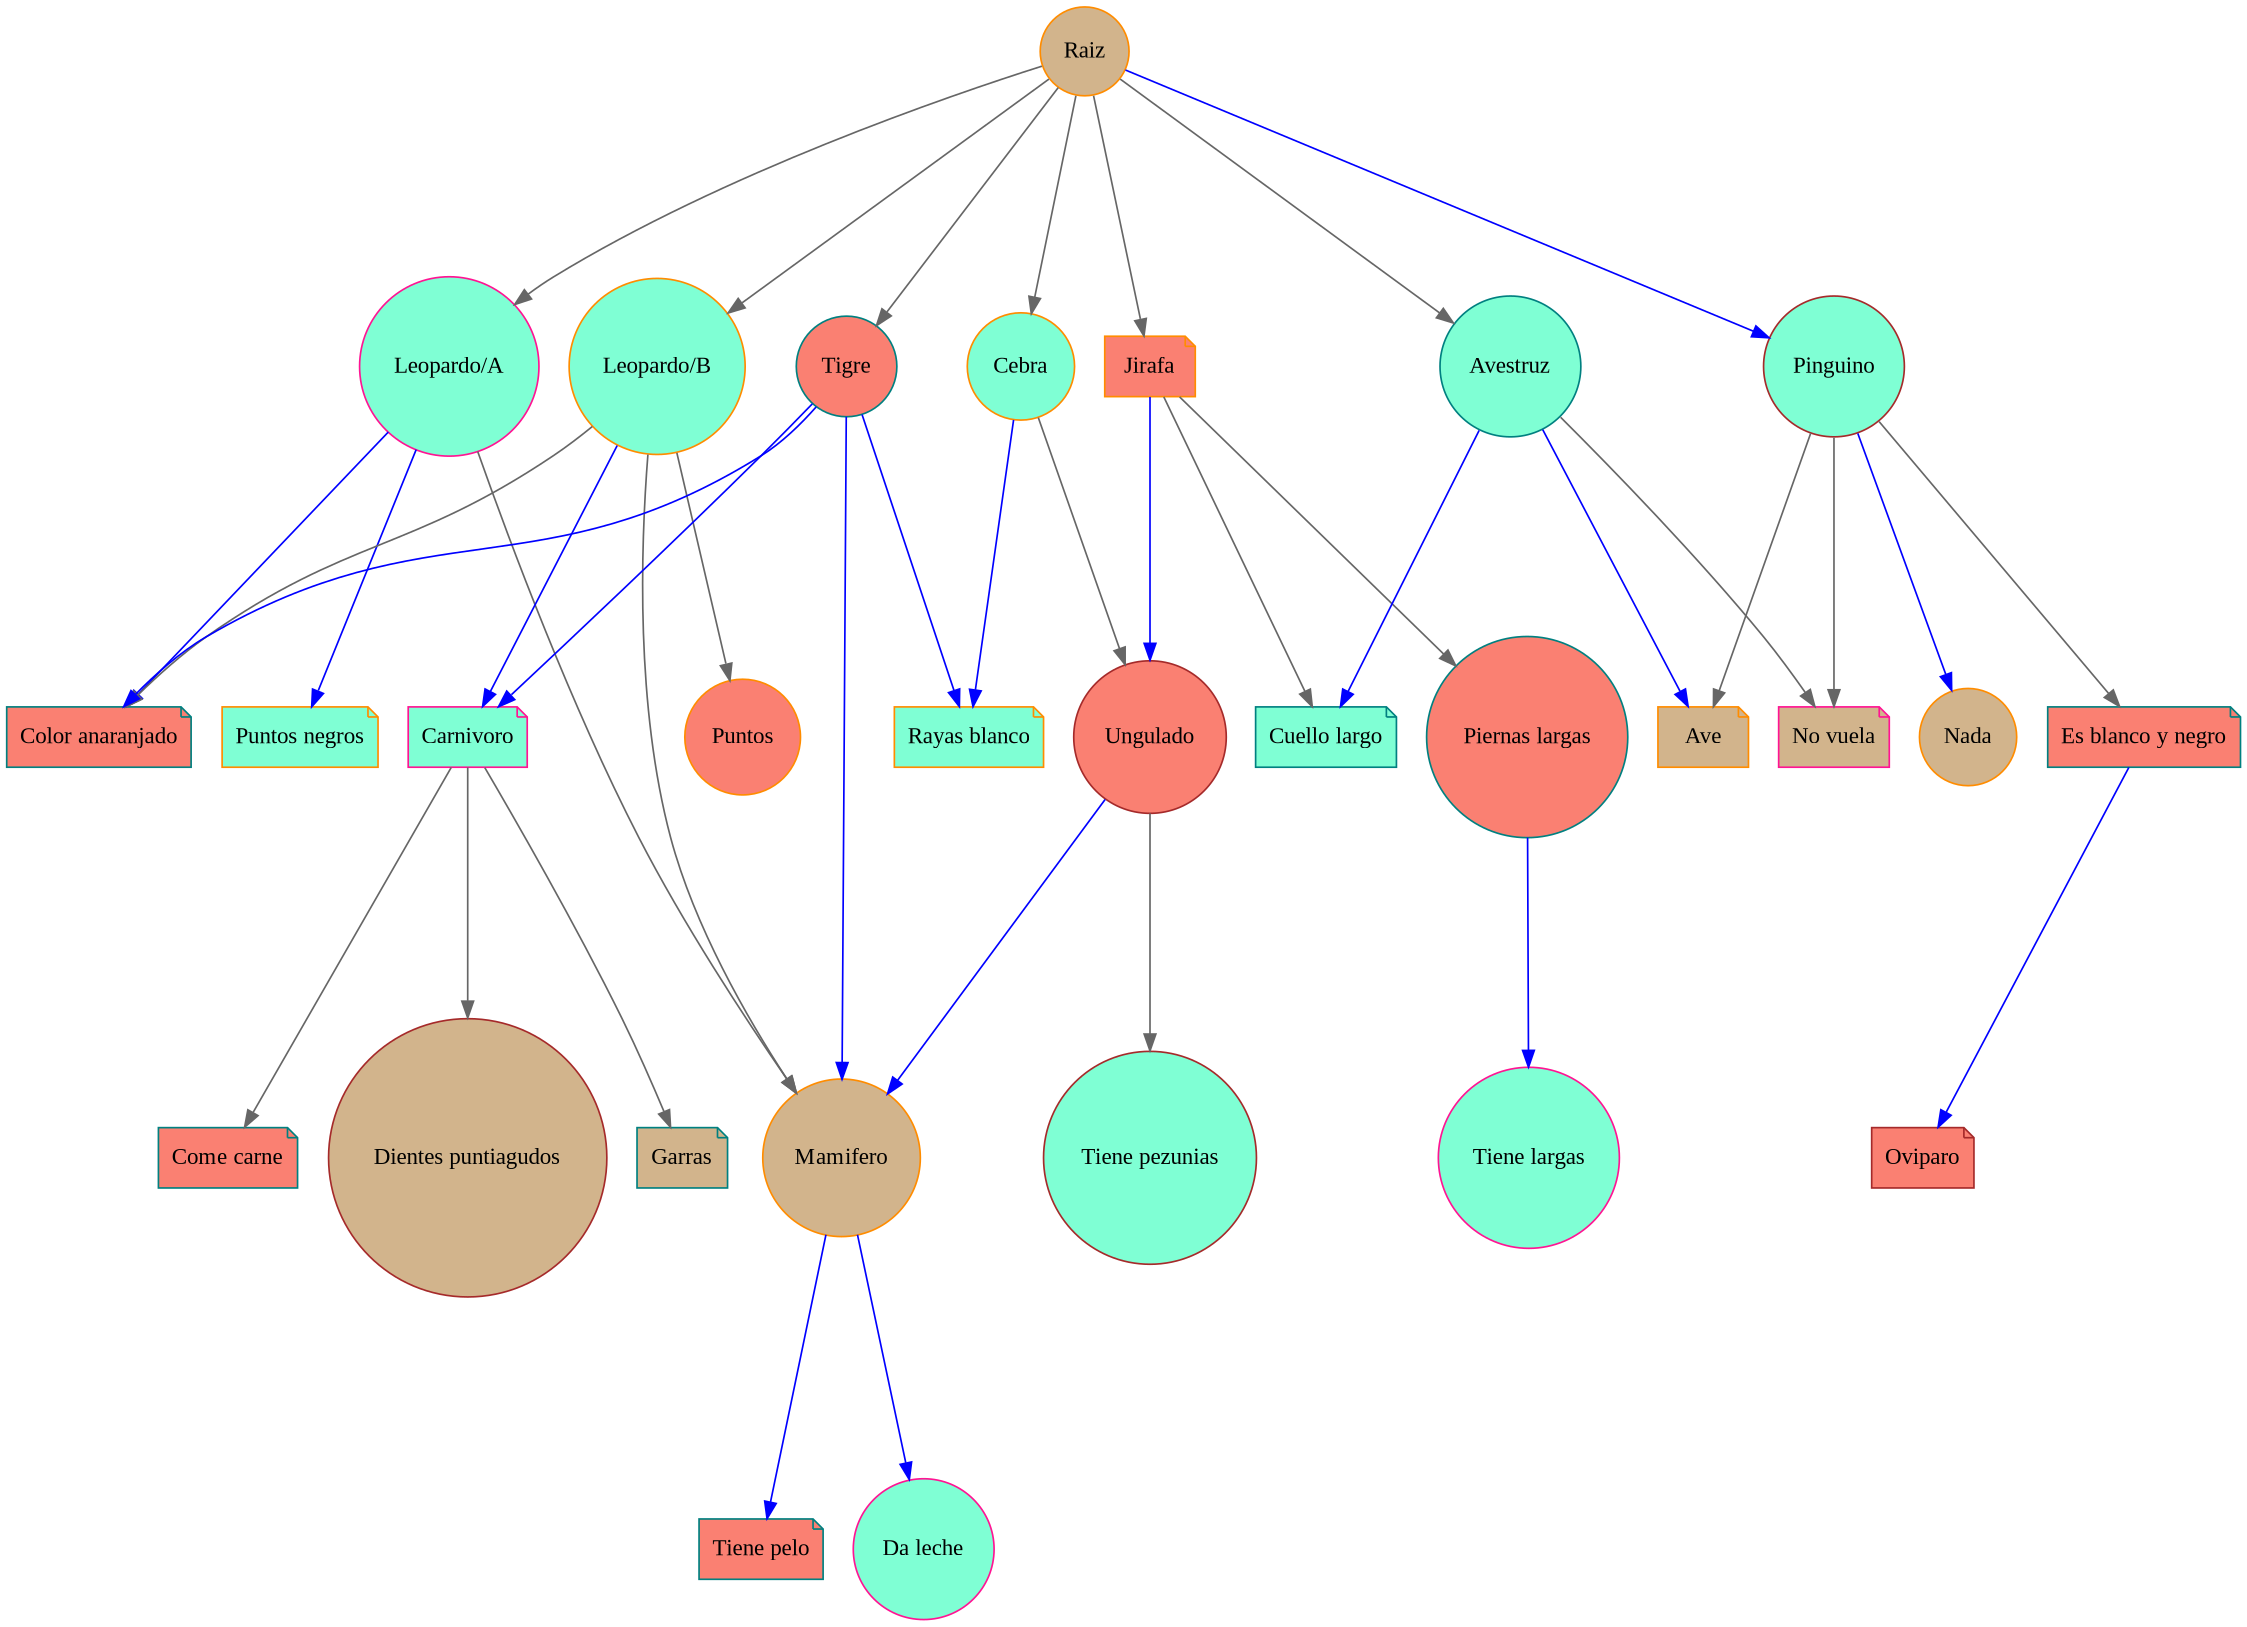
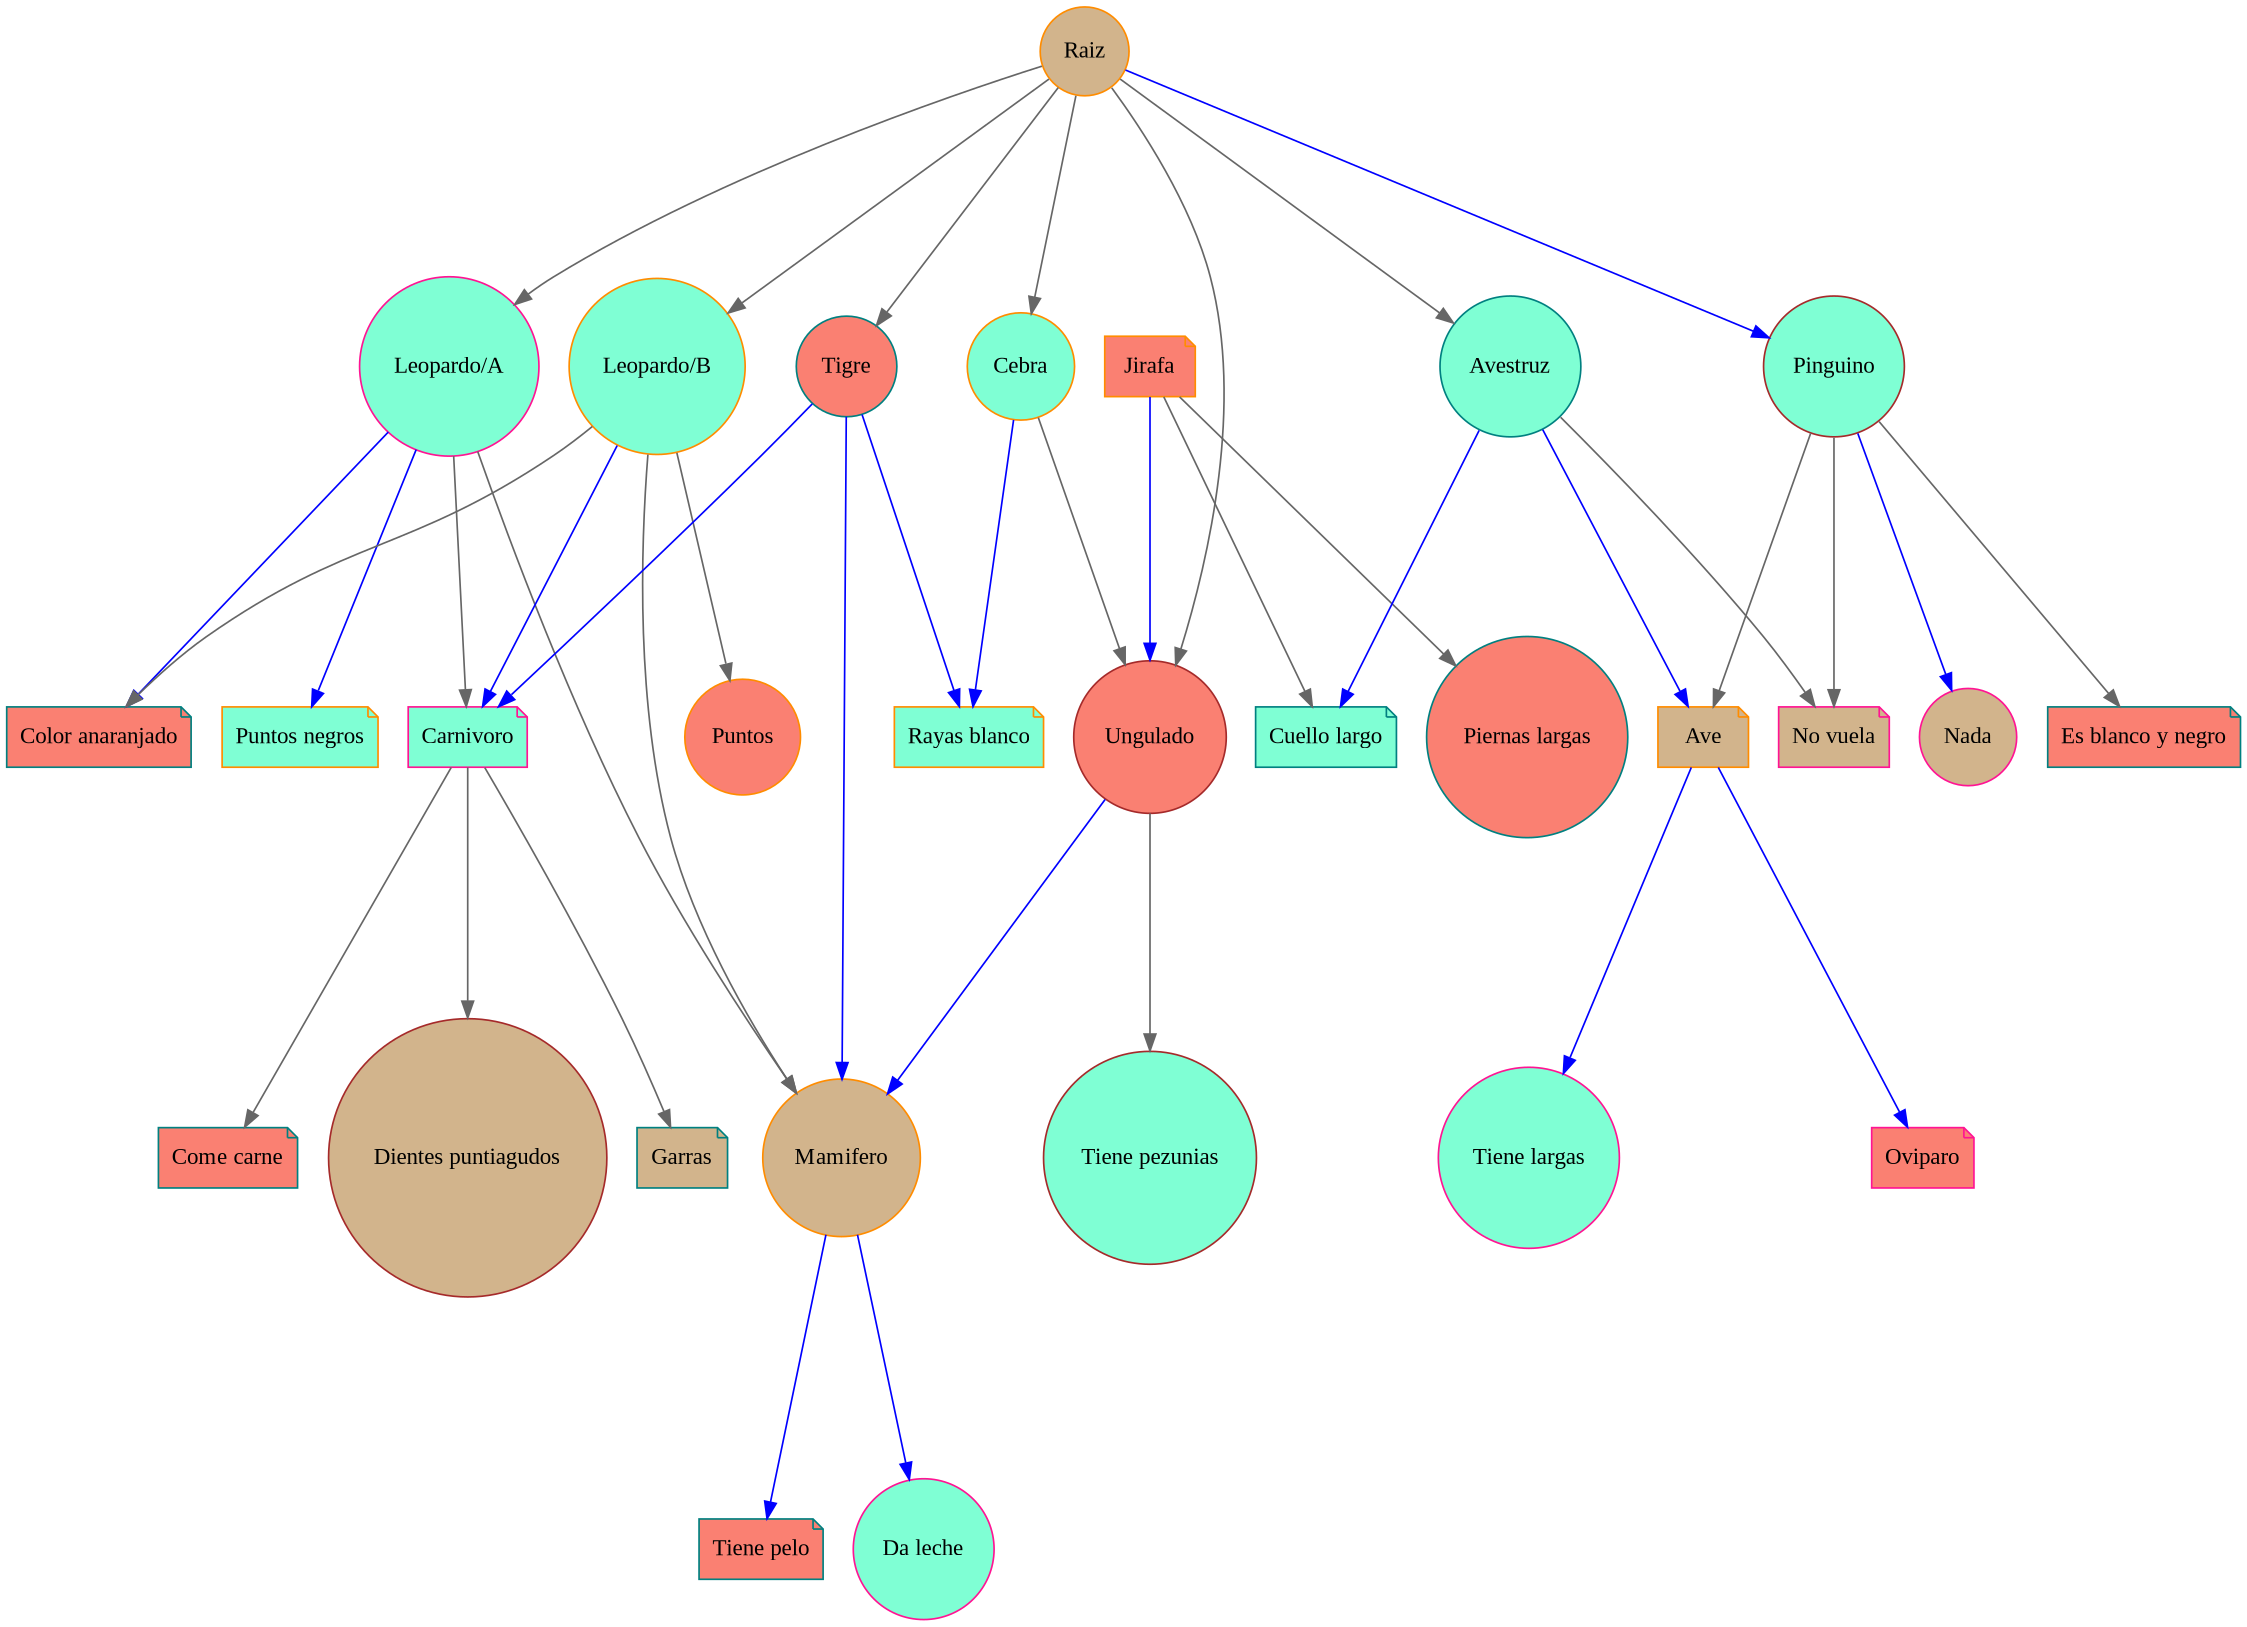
edge "Raiz" -> "Jirafa": now "Raiz" -> "Ungulado"
edge "Tigre" -> "Color anaranjado": removed
edge "Leopardo/A" -> "Carnivoro": added
node "Nada": color darkorange -> deeppink
edge "Es blanco y negro" -> "Oviparo": now "Ave" -> "Oviparo"
edge "Piernas largas" -> "Tiene largas": now "Ave" -> "Tiene largas"
node "Oviparo": color brown -> deeppink
